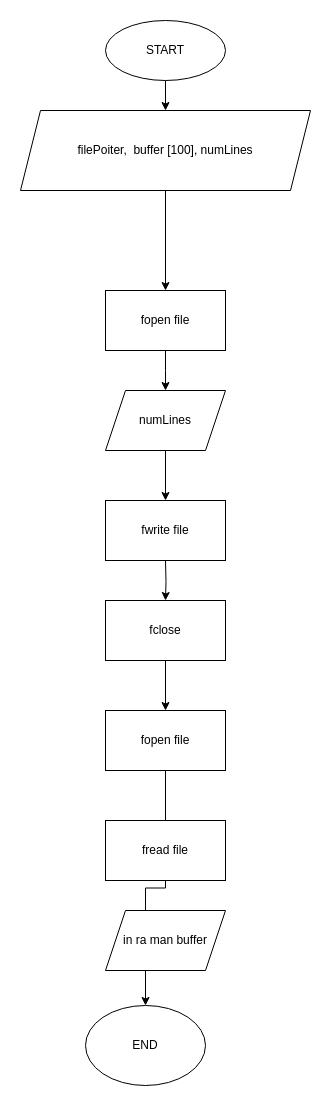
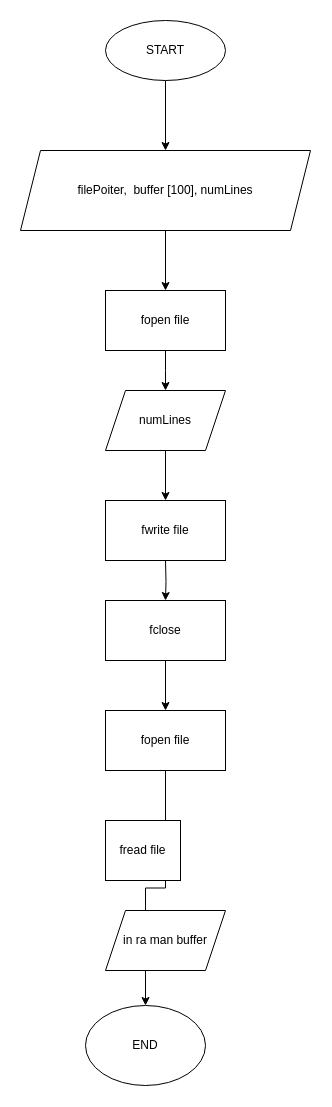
node "filePoiter, buffer [100], numLines": moved (166, 151) -> (166, 191)
node "fread file": size 120x60 -> 75x60
